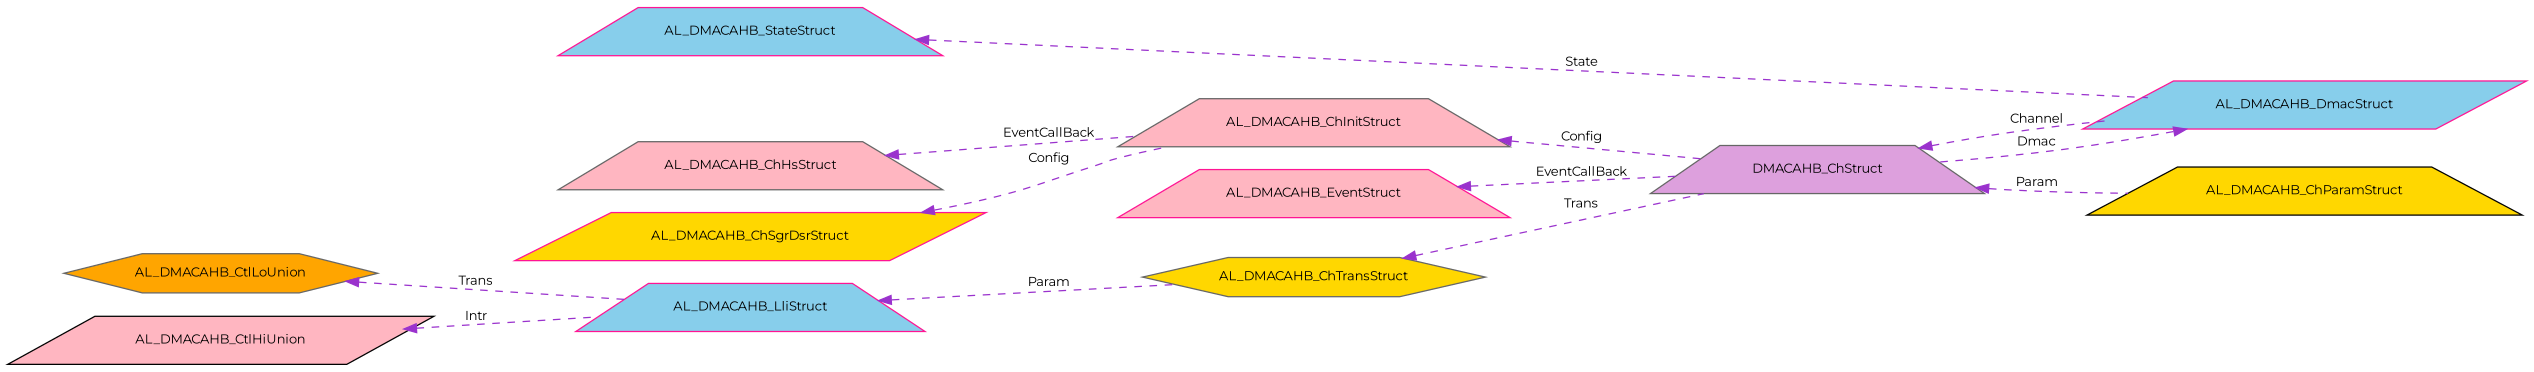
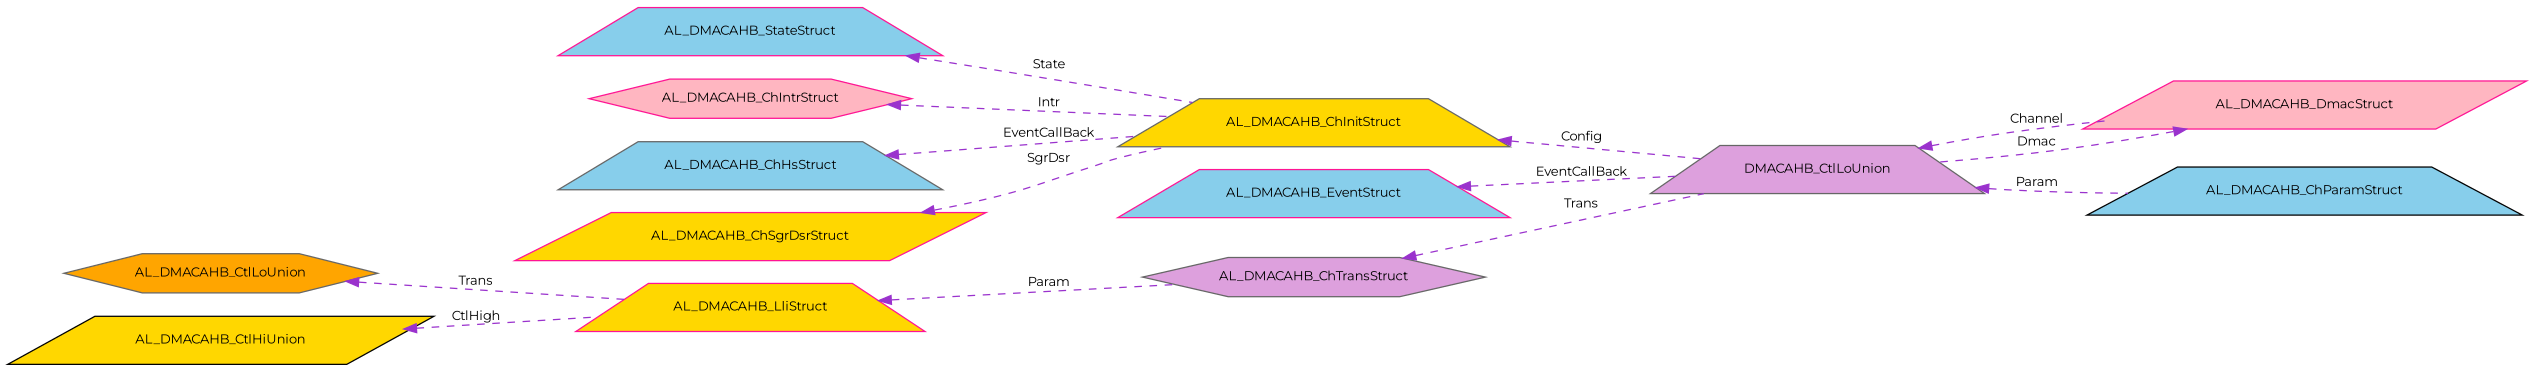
edge "AL_DMACAHB_DmacStruct" -> "AL_DMACAHB_StateStruct": now "AL_DMACAHB_ChInitStruct" -> "AL_DMACAHB_StateStruct"
node "AL_DMACAHB_ChIntrStruct": added
node "AL_DMACAHB_DmacStruct": fillcolor skyblue -> lightpink
node "AL_DMACAHB_ChInitStruct": fillcolor lightpink -> gold
edge "AL_DMACAHB_ChInitStruct" -> "AL_DMACAHB_ChSgrDsrStruct": label " Config" -> " SgrDsr"
node "AL_DMACAHB_ChHsStruct": fillcolor lightpink -> skyblue
node "DMACAHB_ChStruct": label "DMACAHB_ChStruct" -> "DMACAHB_CtlLoUnion"
node "AL_DMACAHB_ChParamStruct": fillcolor gold -> skyblue
node "AL_DMACAHB_EventStruct": fillcolor lightpink -> skyblue
node "AL_DMACAHB_ChTransStruct": fillcolor gold -> plum
node "AL_DMACAHB_LliStruct": fillcolor skyblue -> gold
edge "AL_DMACAHB_LliStruct" -> "AL_DMACAHB_CtlHiUnion": label " Intr" -> " CtlHigh"
node "AL_DMACAHB_CtlHiUnion": fillcolor lightpink -> gold
